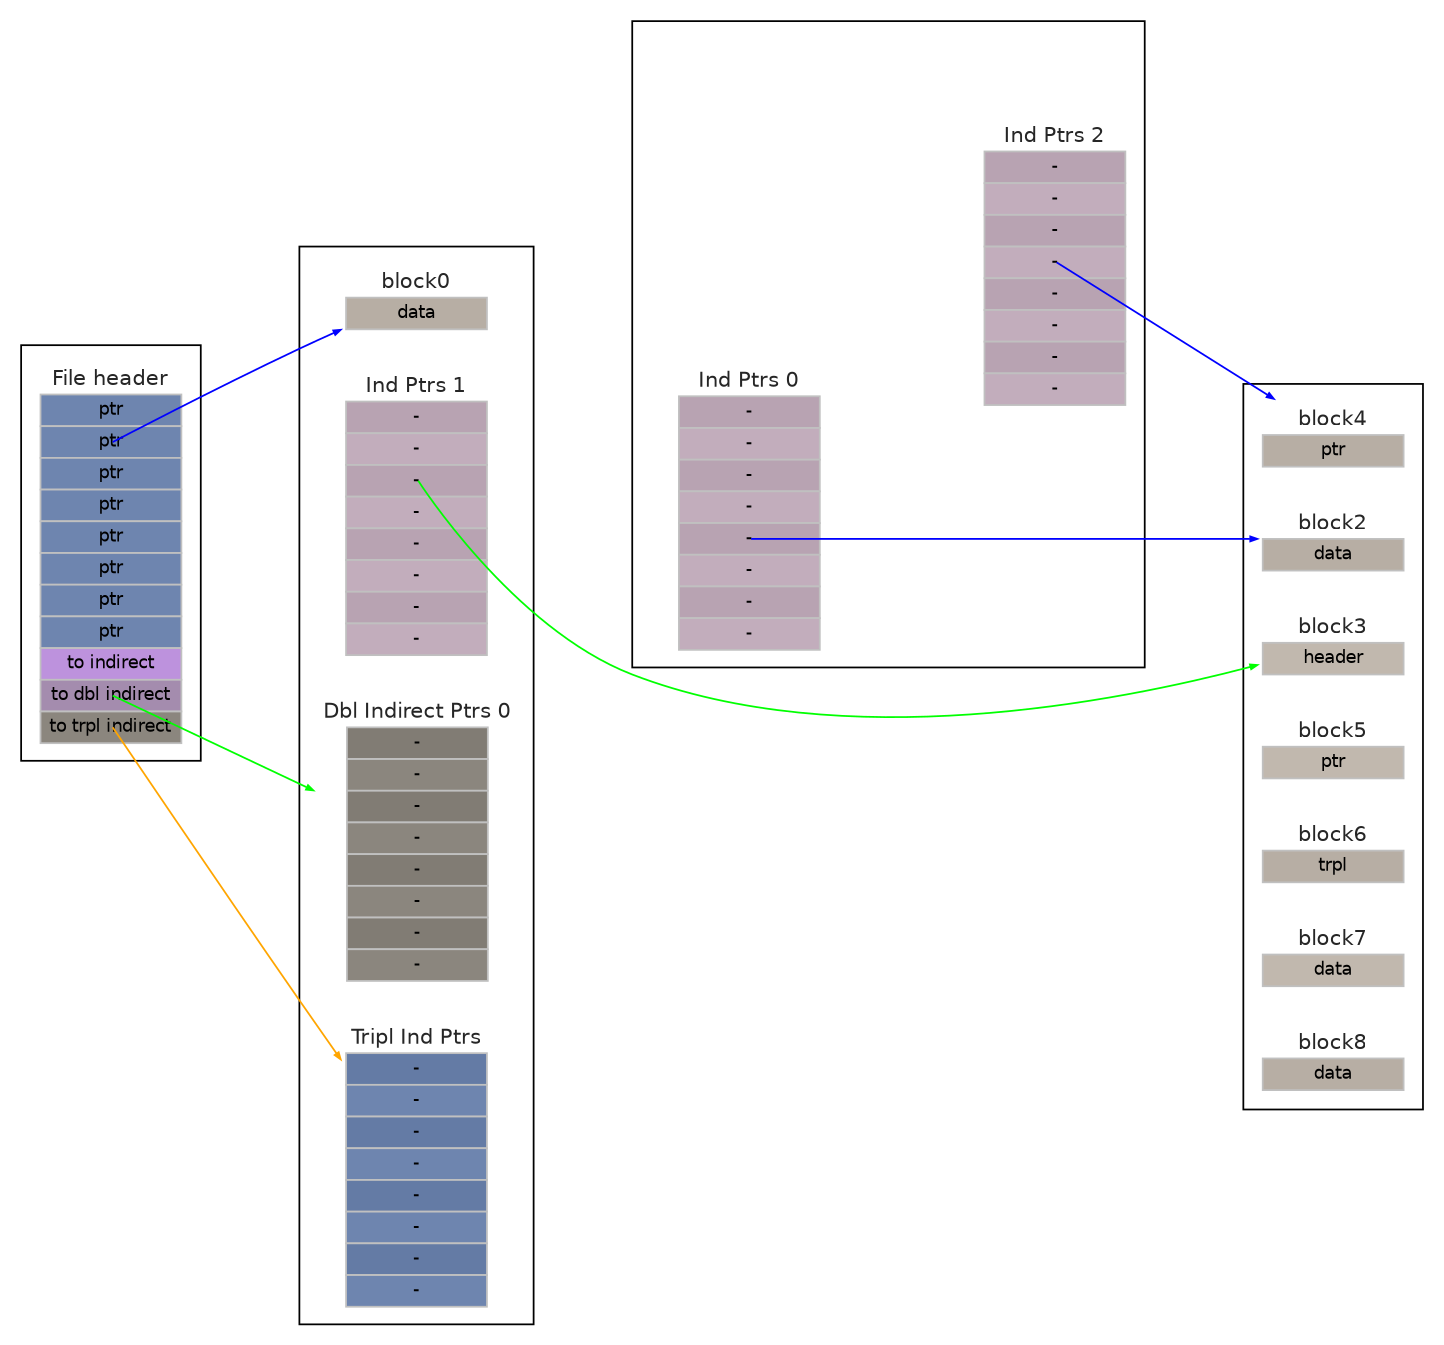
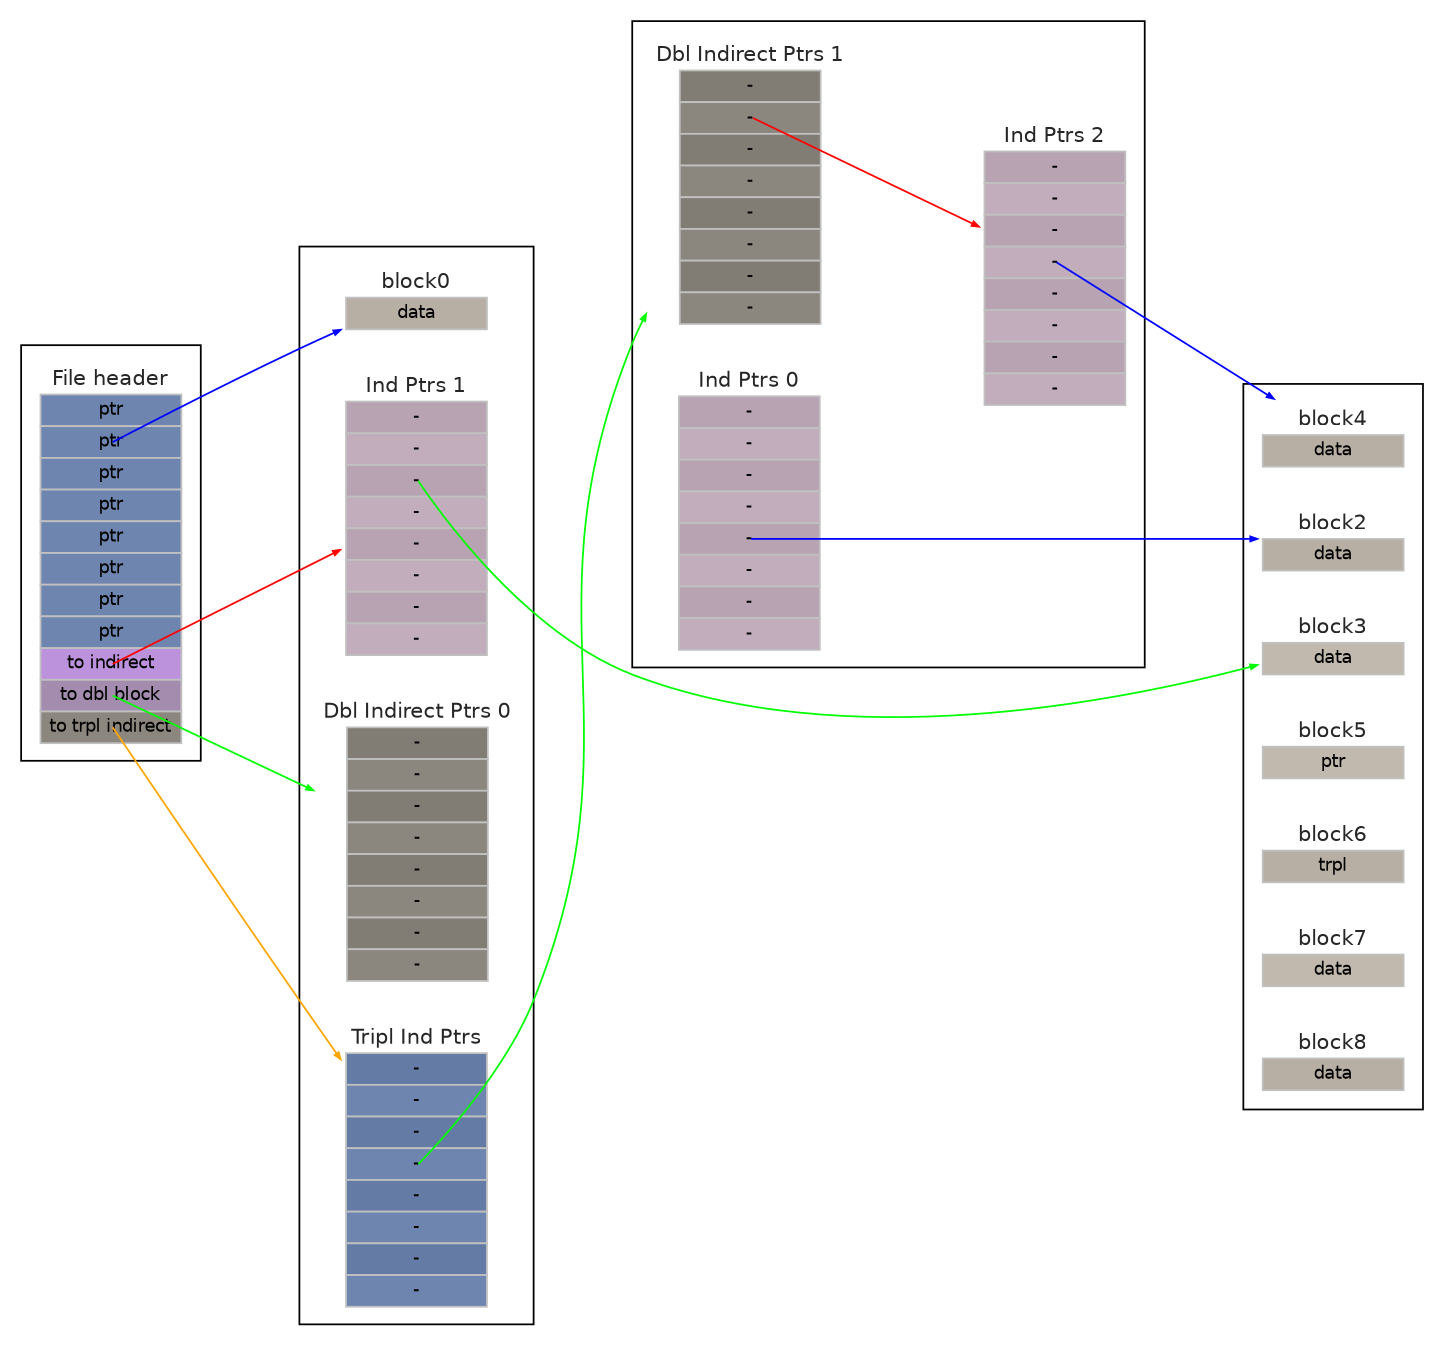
node "Dbl Indirect Ptrs 1": added
node "block4": text "ptr" -> "data"
edge "File header" -> "Ind Ptrs 1": added
node "block3": text "header" -> "data"
node "File header": text "to dbl indirect" -> "to dbl block"
